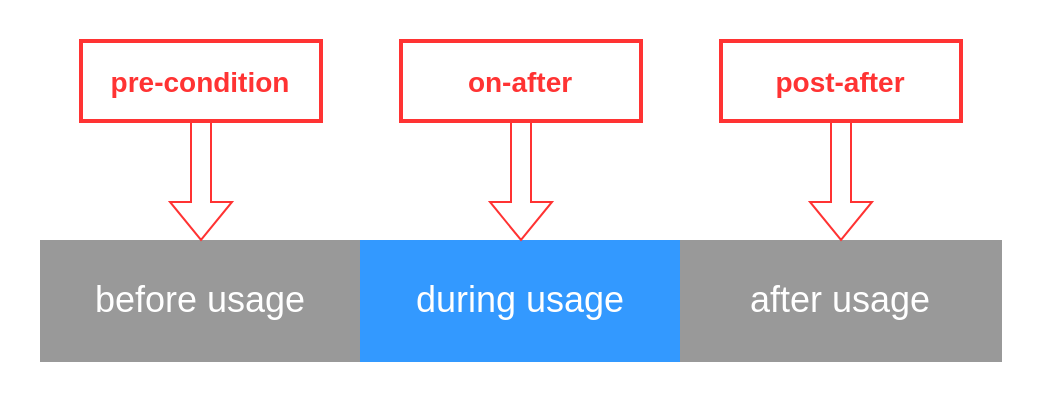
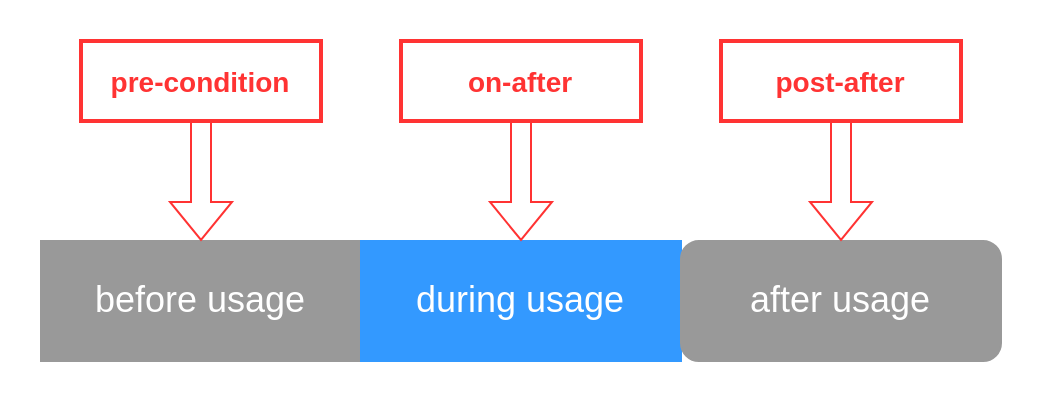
node "after usage": shape rectangle -> rounded rectangle
